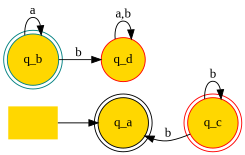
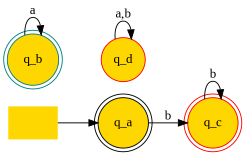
edge "q_b" -> "q_d": removed, label "b"
edge "q_c" -> "q_a": reversed
